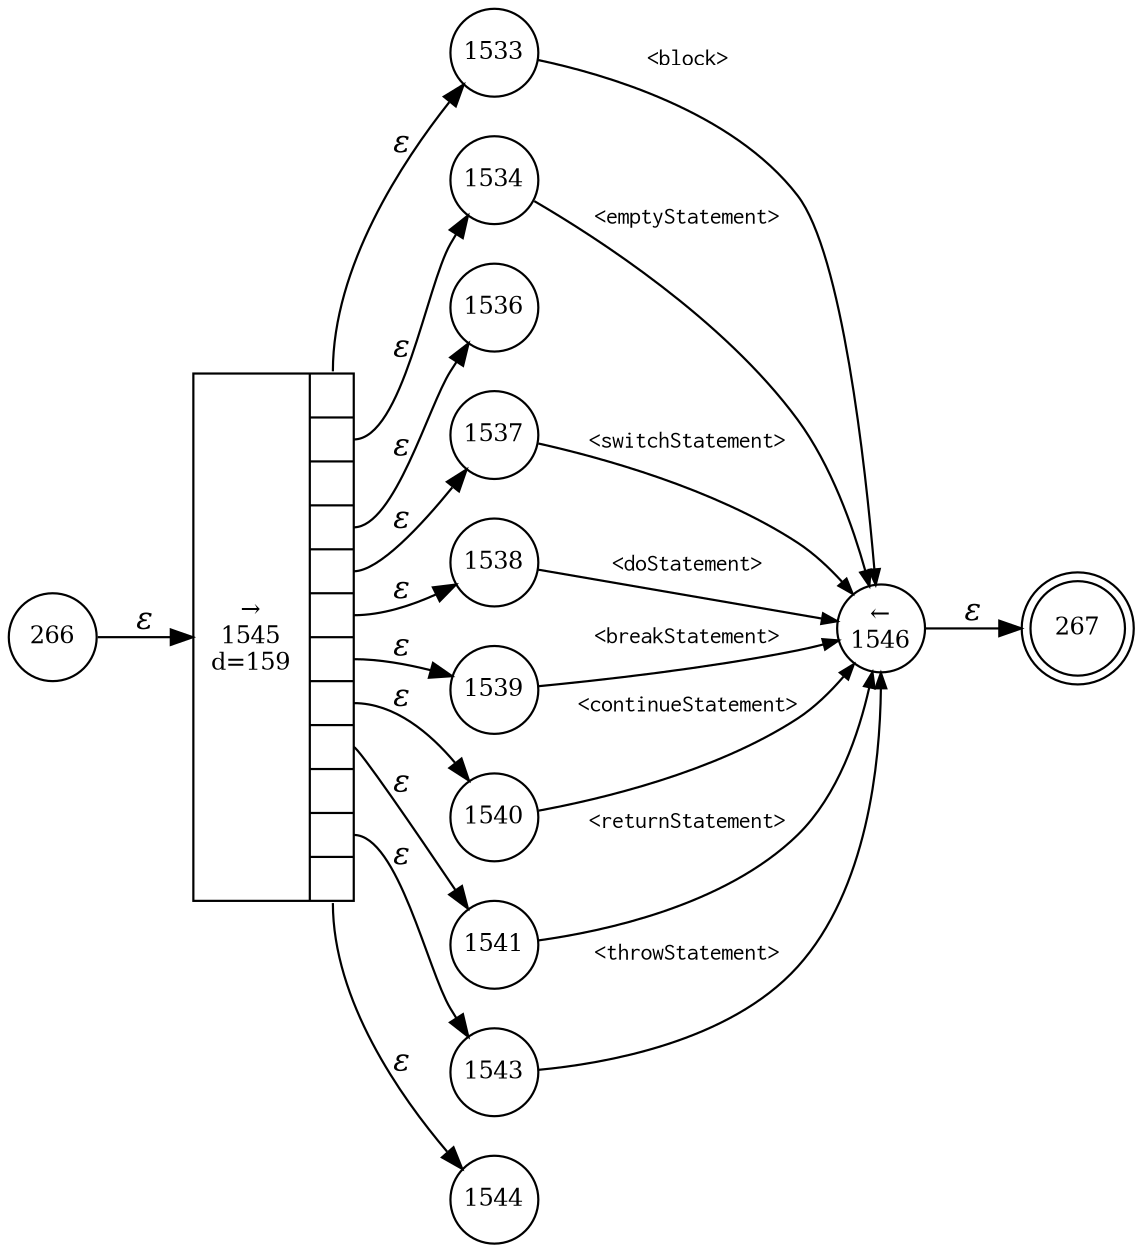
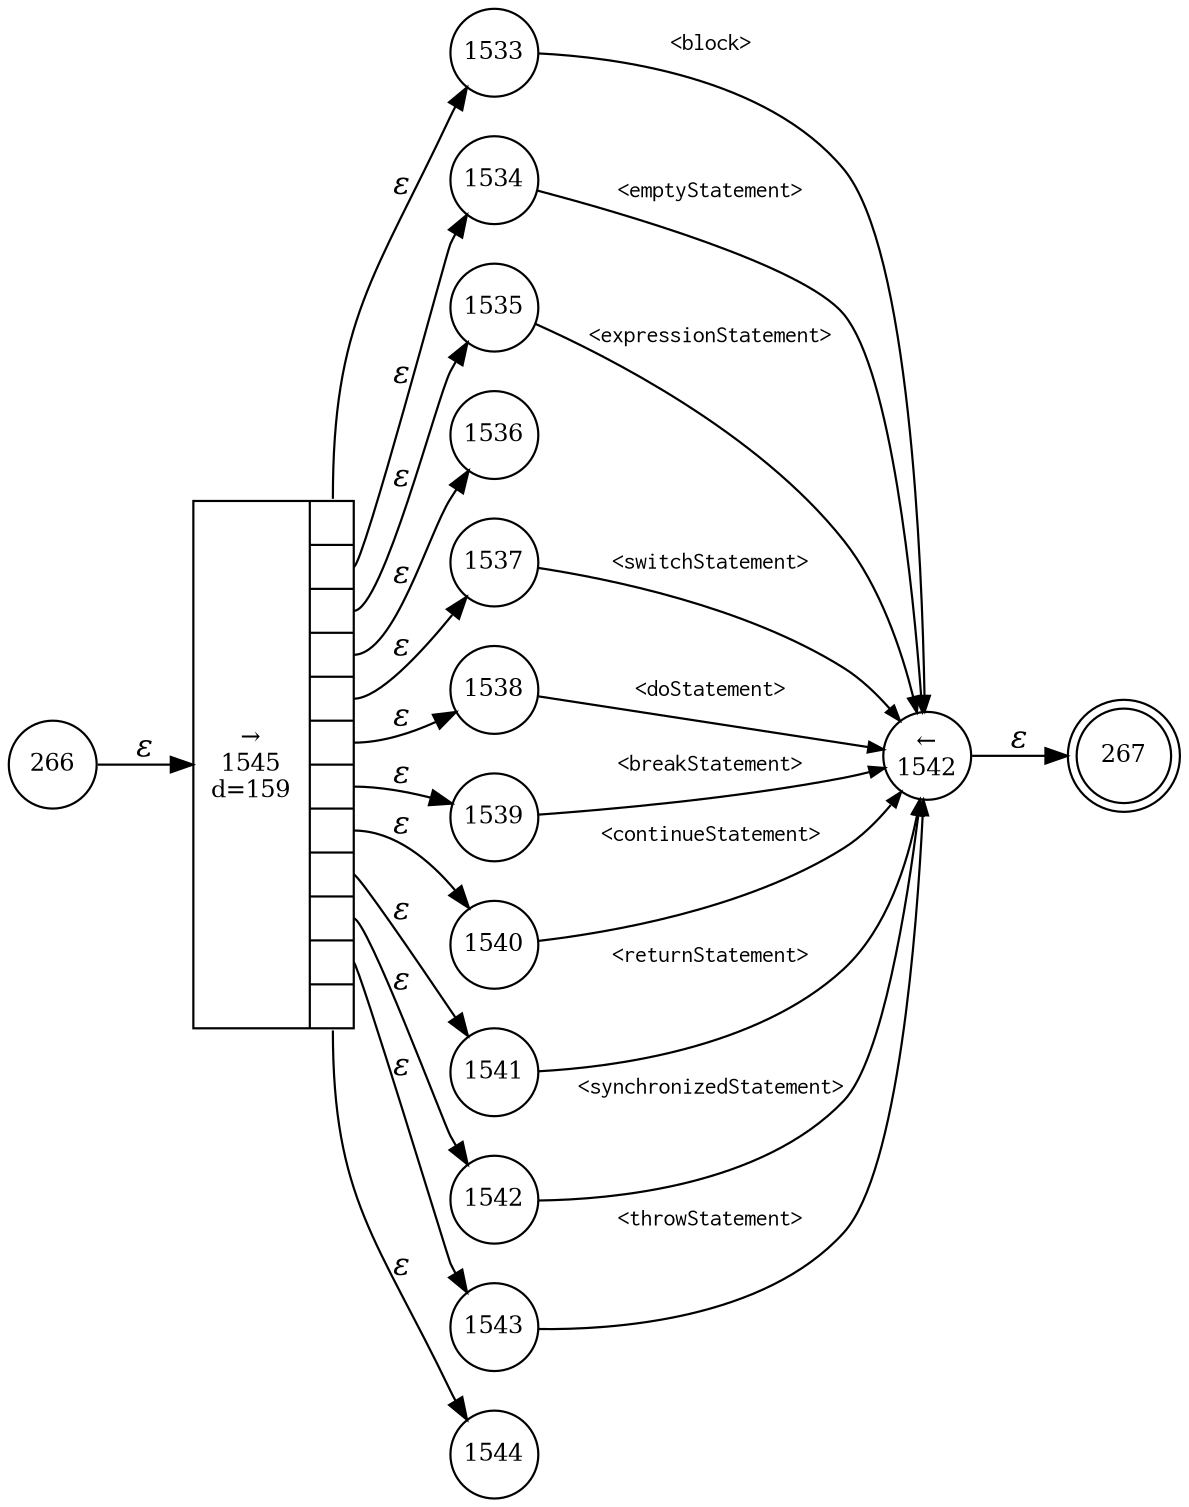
node "1535": added
node "← 1546": label "← 1546" -> "← 1542"
node "1542": added
